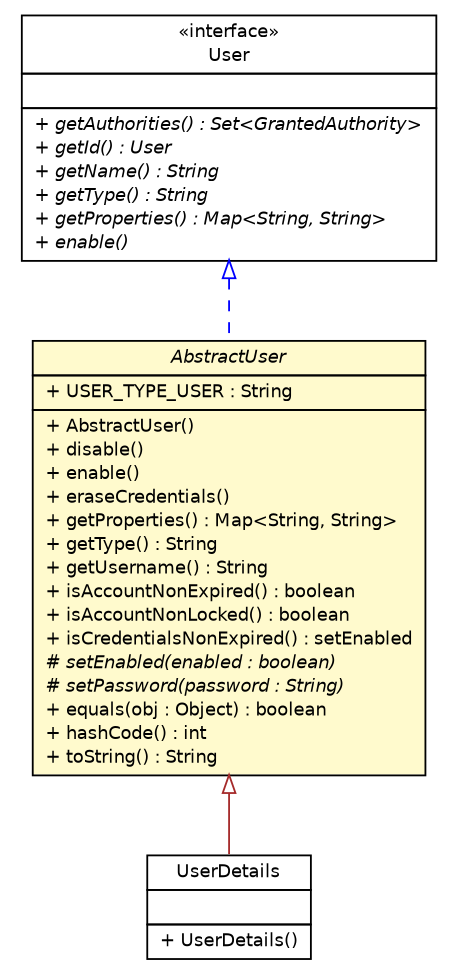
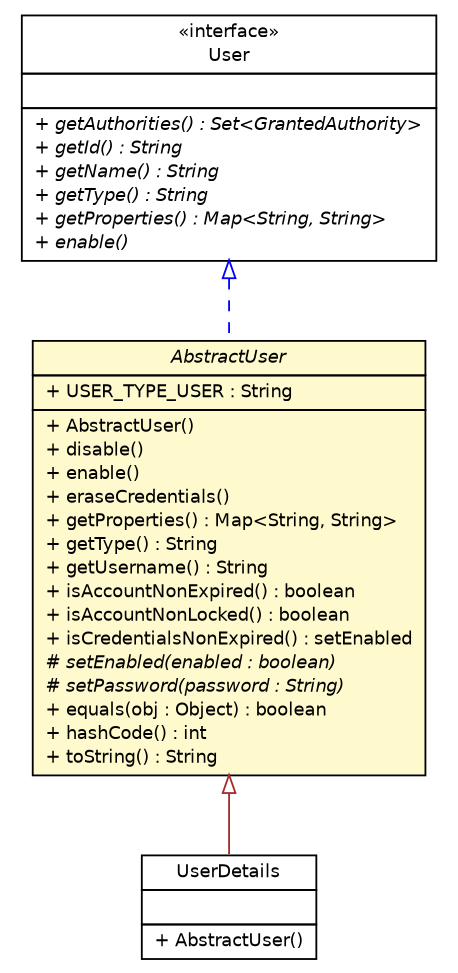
node "User": text "+ getId() : User" -> "+ getId() : String"
node "UserDetails": text "+ UserDetails()" -> "+ AbstractUser()"
